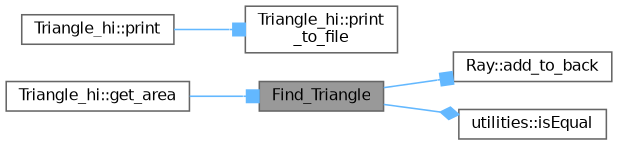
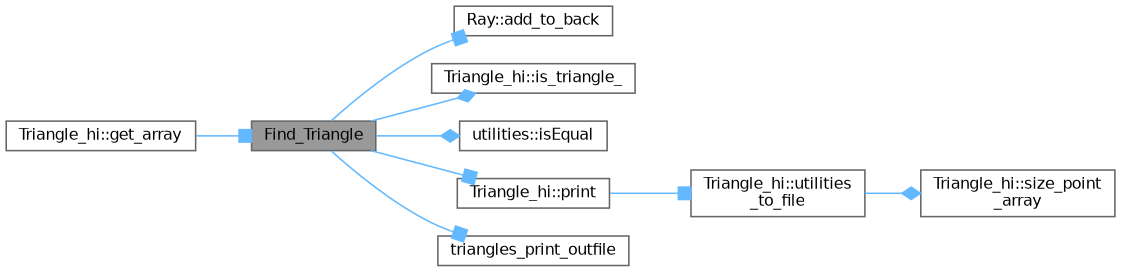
node "Triangle_hi::print _to_file": label "Triangle_hi::print _to_file" -> "Triangle_hi::utilities _to_file"
node "Triangle_hi::is_triangle_": added
node "Triangle_hi::get_area": label "Triangle_hi::get_area" -> "Triangle_hi::get_array"
edge "Find_Triangle" -> "Triangle_hi::print": added
node "Triangle_hi::size_point _array": added
node "triangles_print_outfile": added
